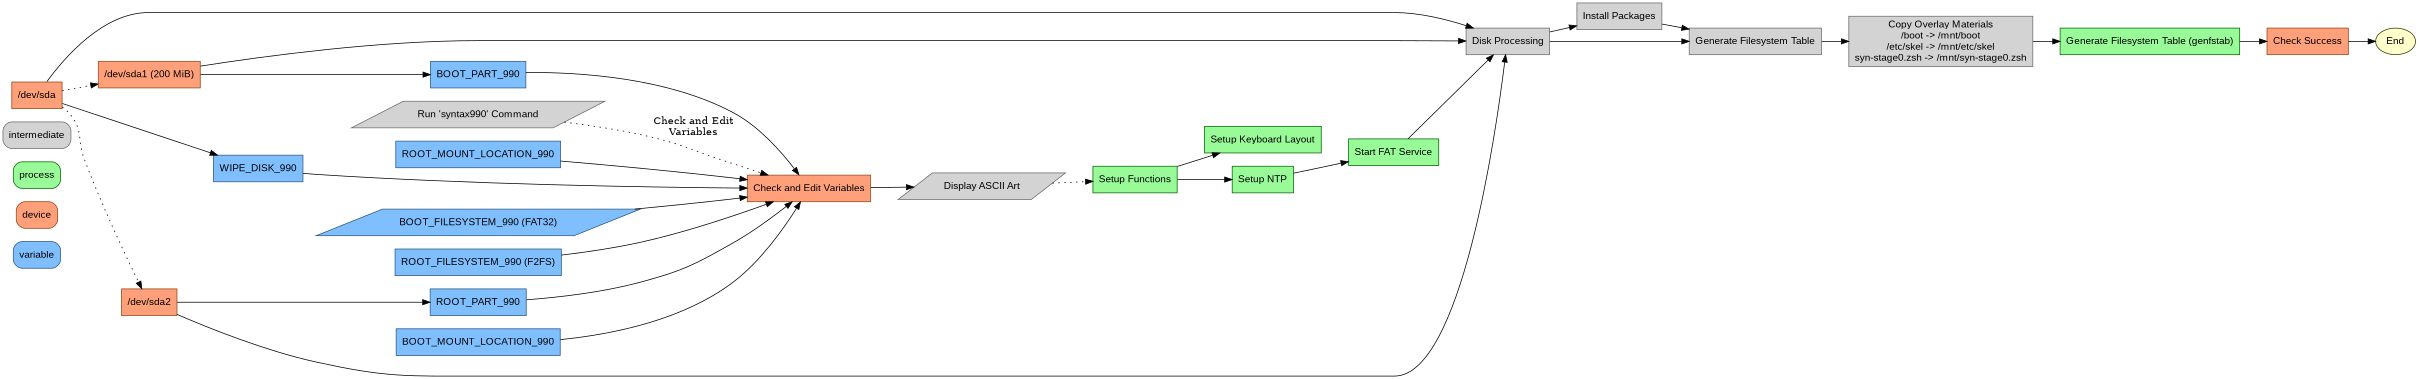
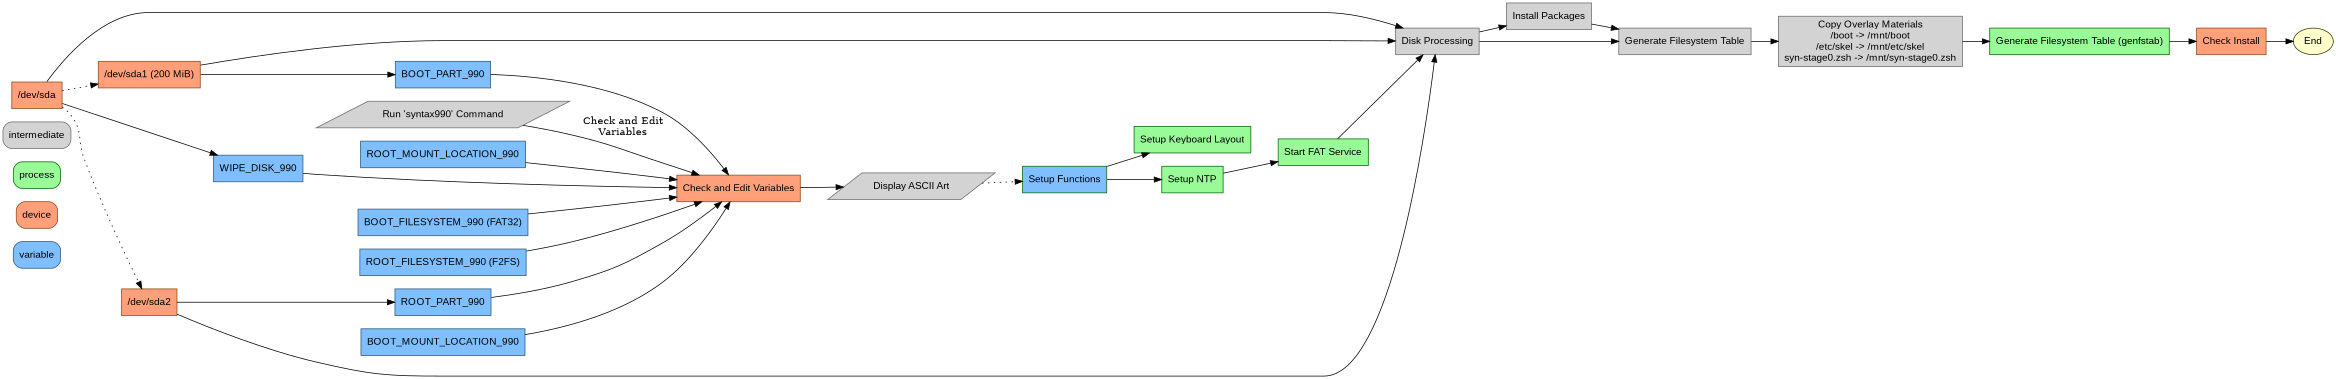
node "Check Success": label "Check Success" -> "Check Install"
edge "Run 'syntax990' Command" -> "Check and Edit Variables": style dotted -> solid
node "Setup Functions": fillcolor #98fb98 -> #7fbfff
node "BOOT_FILESYSTEM_990 (FAT32)": shape parallelogram -> box
